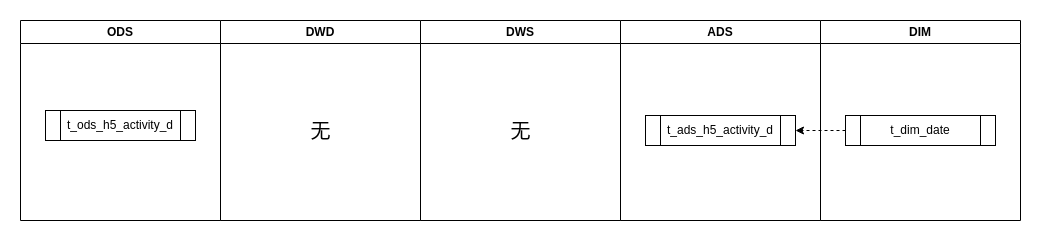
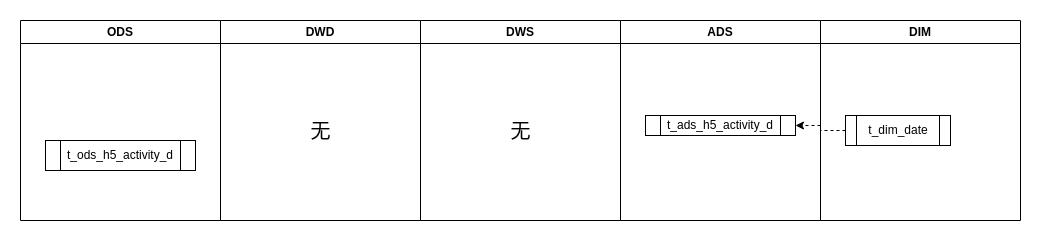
node "t_ods_h5_activity_d": moved (121, 126) -> (121, 156)
node "t_ads_h5_activity_d": size 150x30 -> 150x20
node "t_dim_date": size 150x30 -> 105x30
